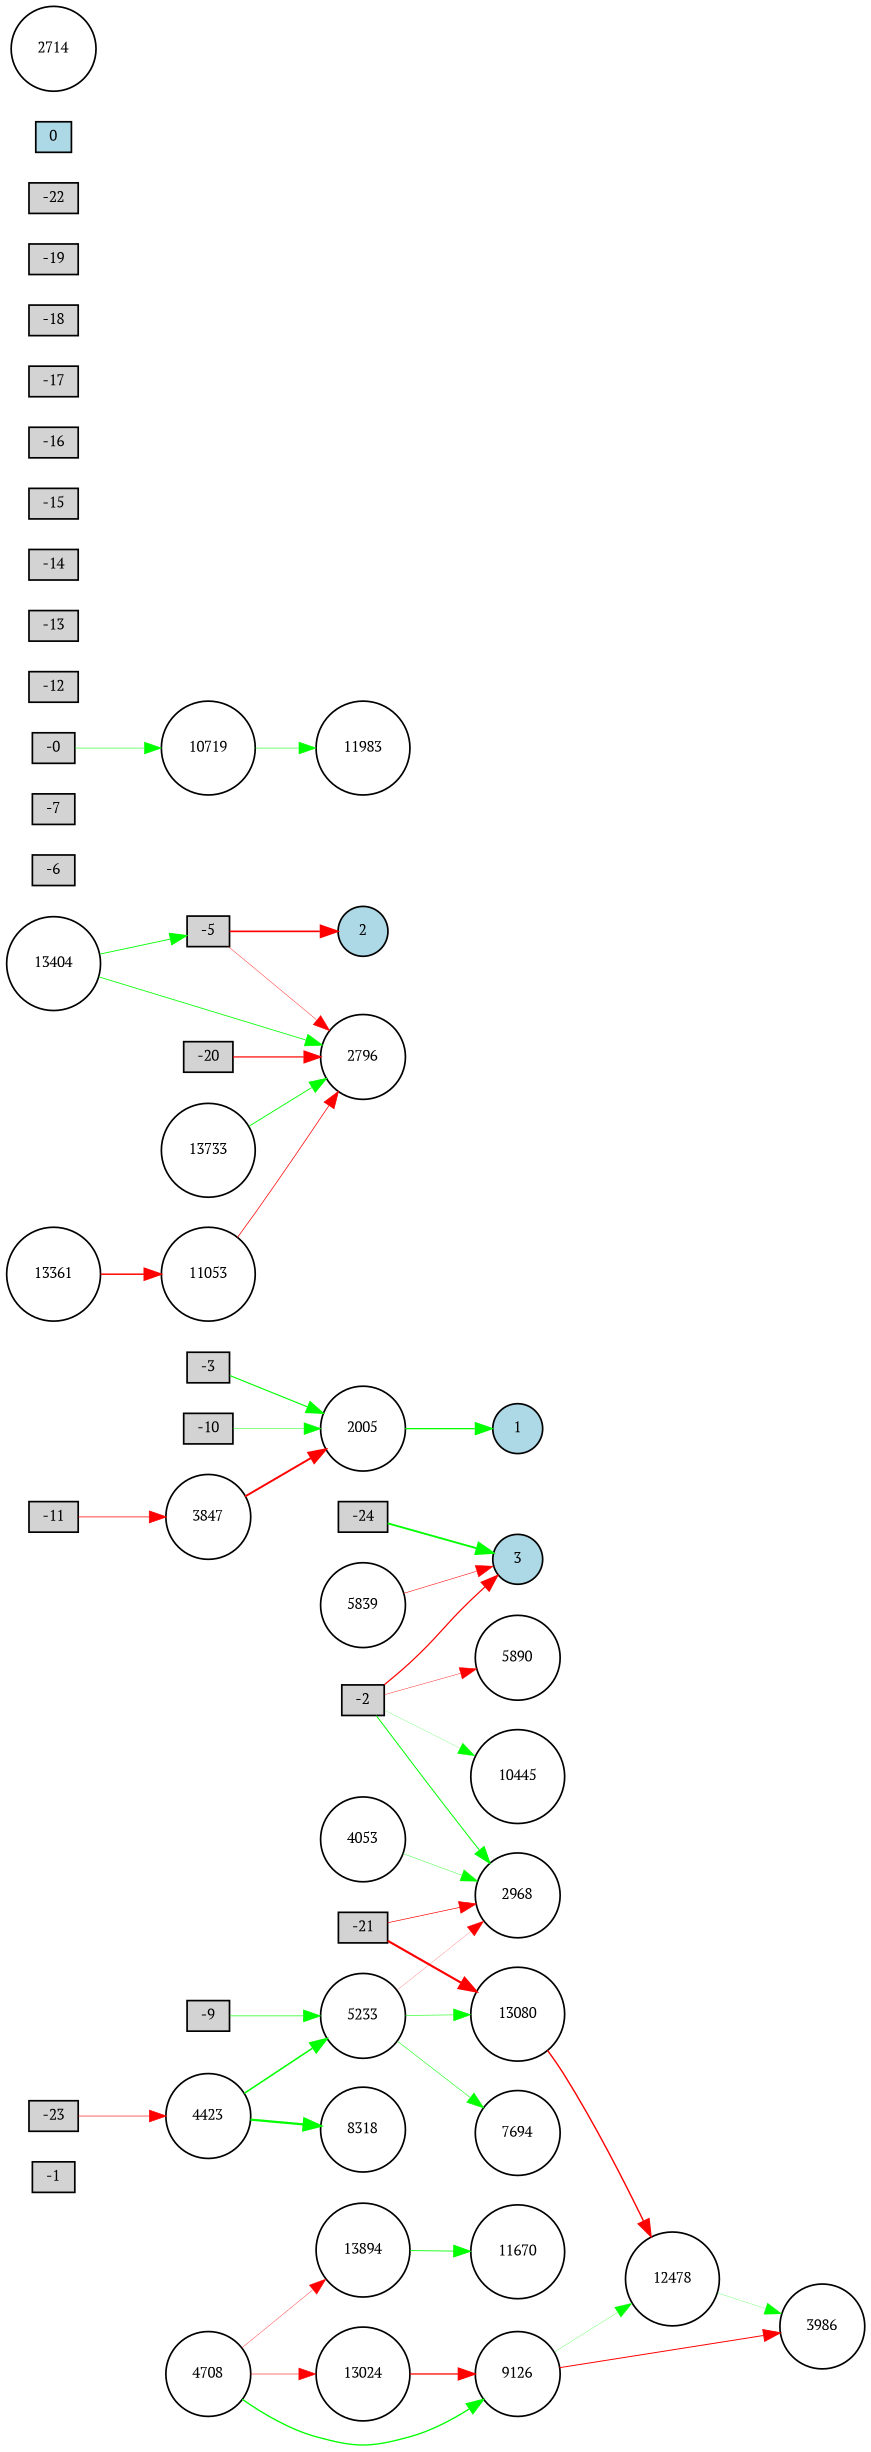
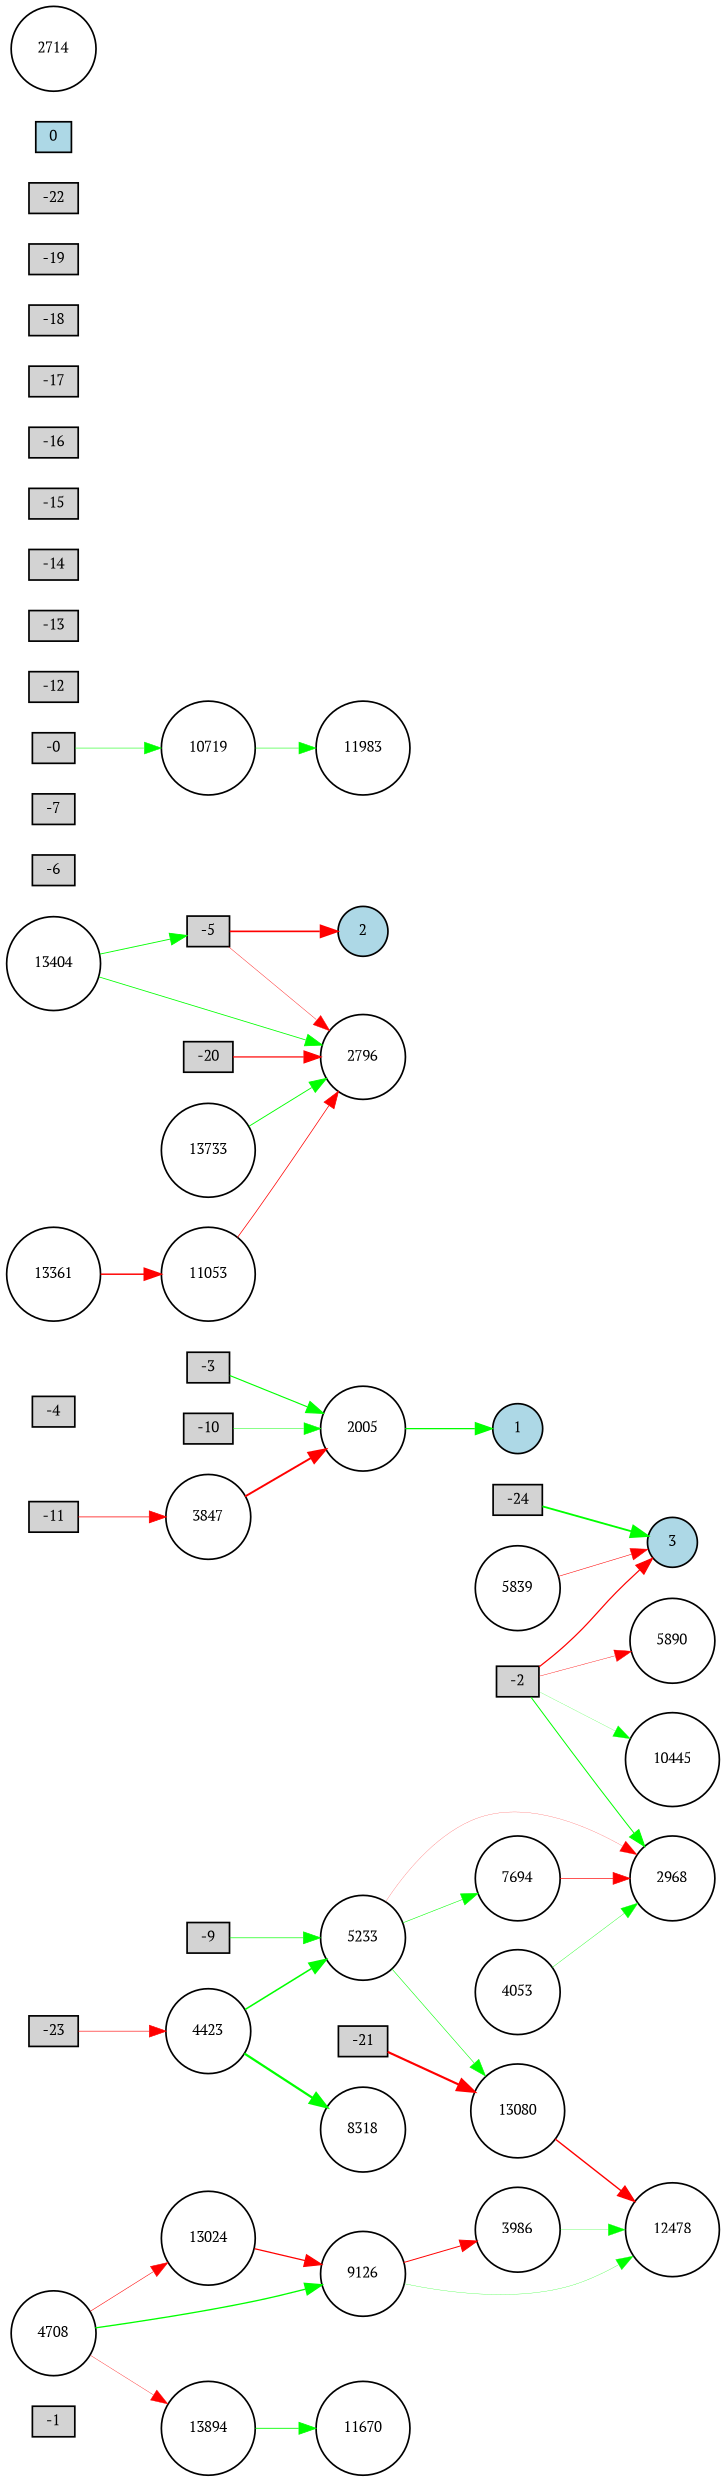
node "-4": added
edge "-21" -> "2968": now "7694" -> "2968"
edge "12478" -> "3986": reversed
